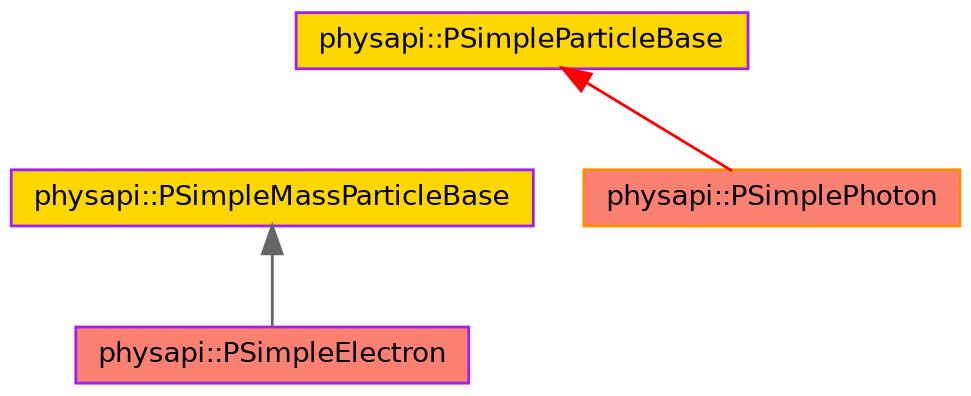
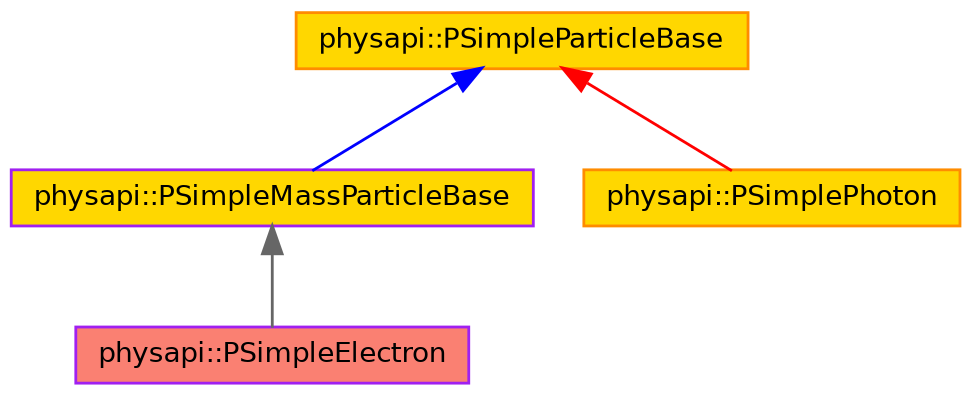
node "physapi::PSimpleParticleBase": color purple -> darkorange
edge "physapi::PSimpleMassParticleBase" -> "physapi::PSimpleParticleBase": added
node "physapi::PSimplePhoton": fillcolor salmon -> gold
